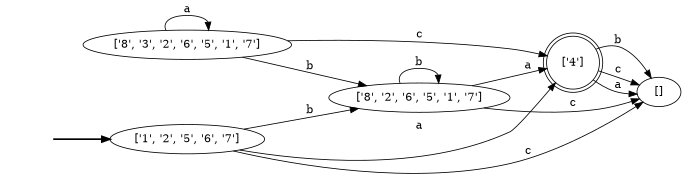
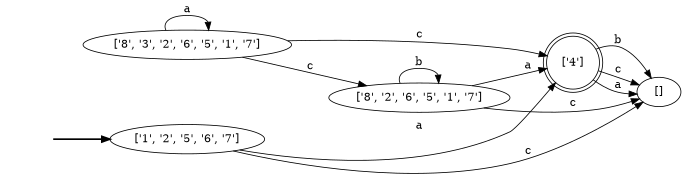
edge "['8', '3', '2', '6', '5', '1', '7']" -> "['8', '2', '6', '5', '1', '7']": label "b" -> "c"
edge "['1', '2', '5', '6', '7']" -> "['8', '2', '6', '5', '1', '7']": removed, label "b"
